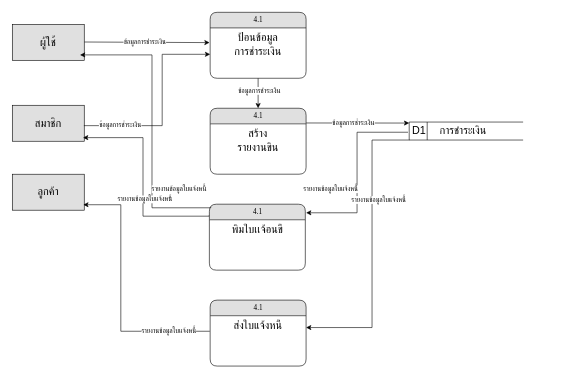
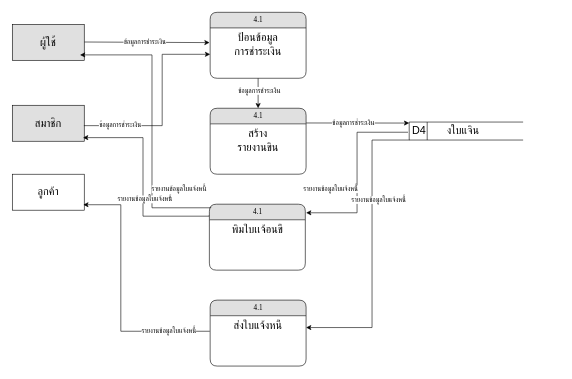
node "D1": label "D1" -> "D4"
node "การชำระเงิน": label "การชำระเงิน" -> "งใบแจิน"
node "ลูกค้า": fillcolor #e0e0e0 -> #ffffff
